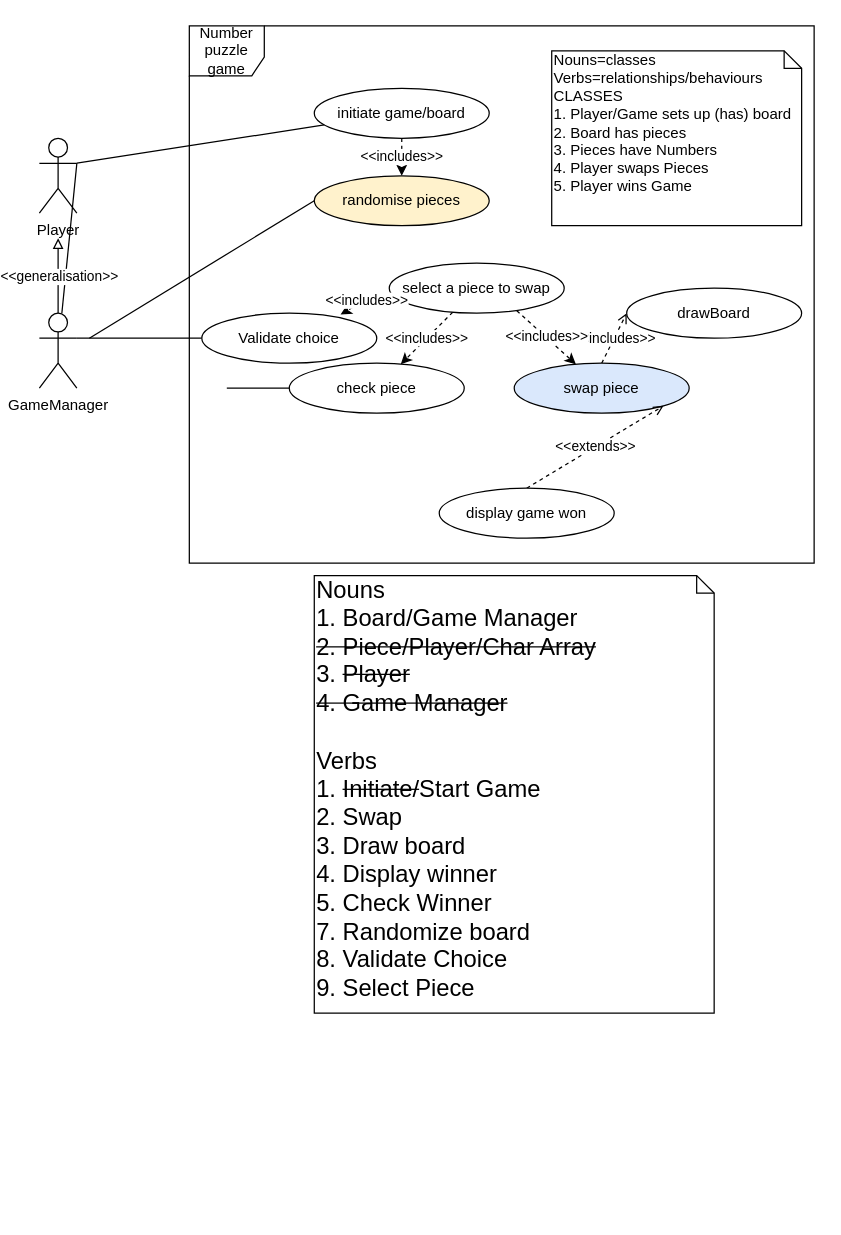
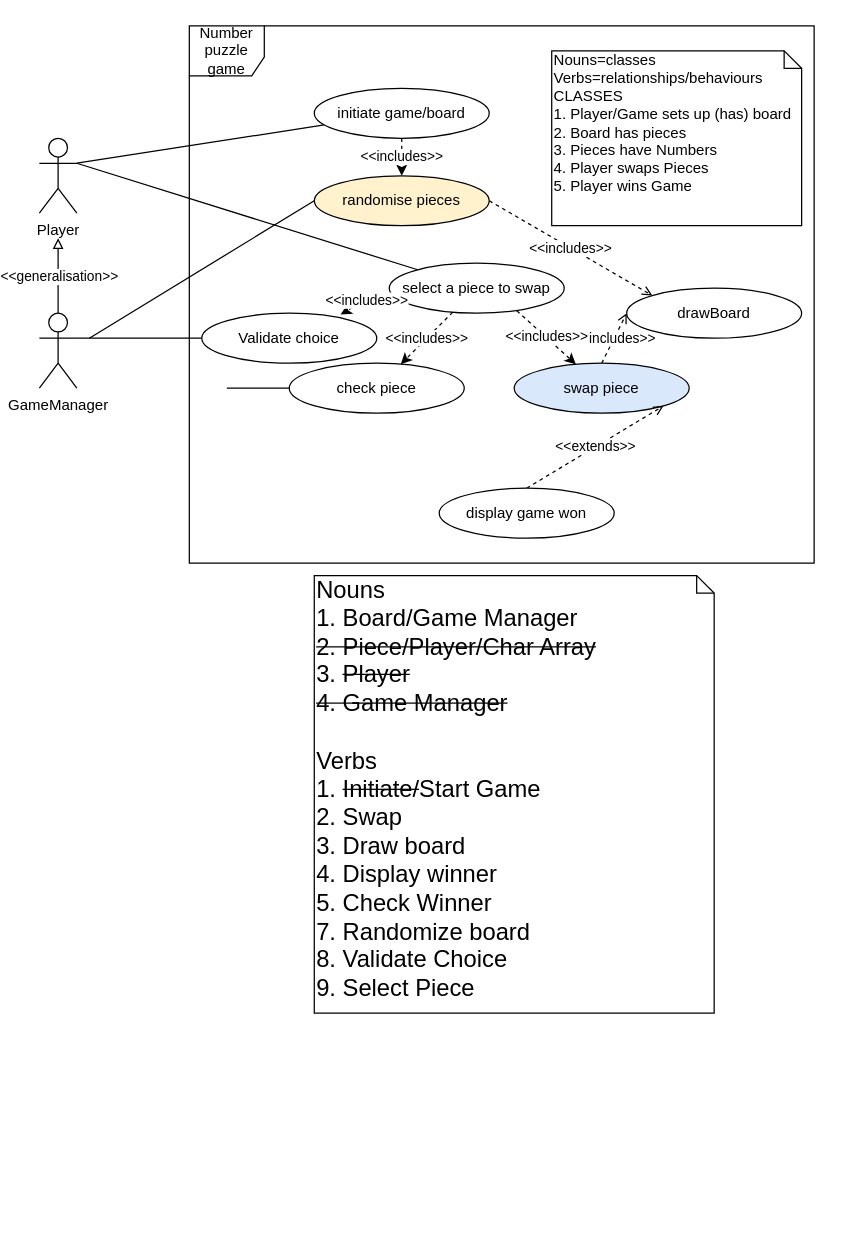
edge "Player" -- "GameManager": now "Player" -- "select a piece to swap"
edge "randomise pieces" -> "drawBoard": added, label "<<includes>>"
